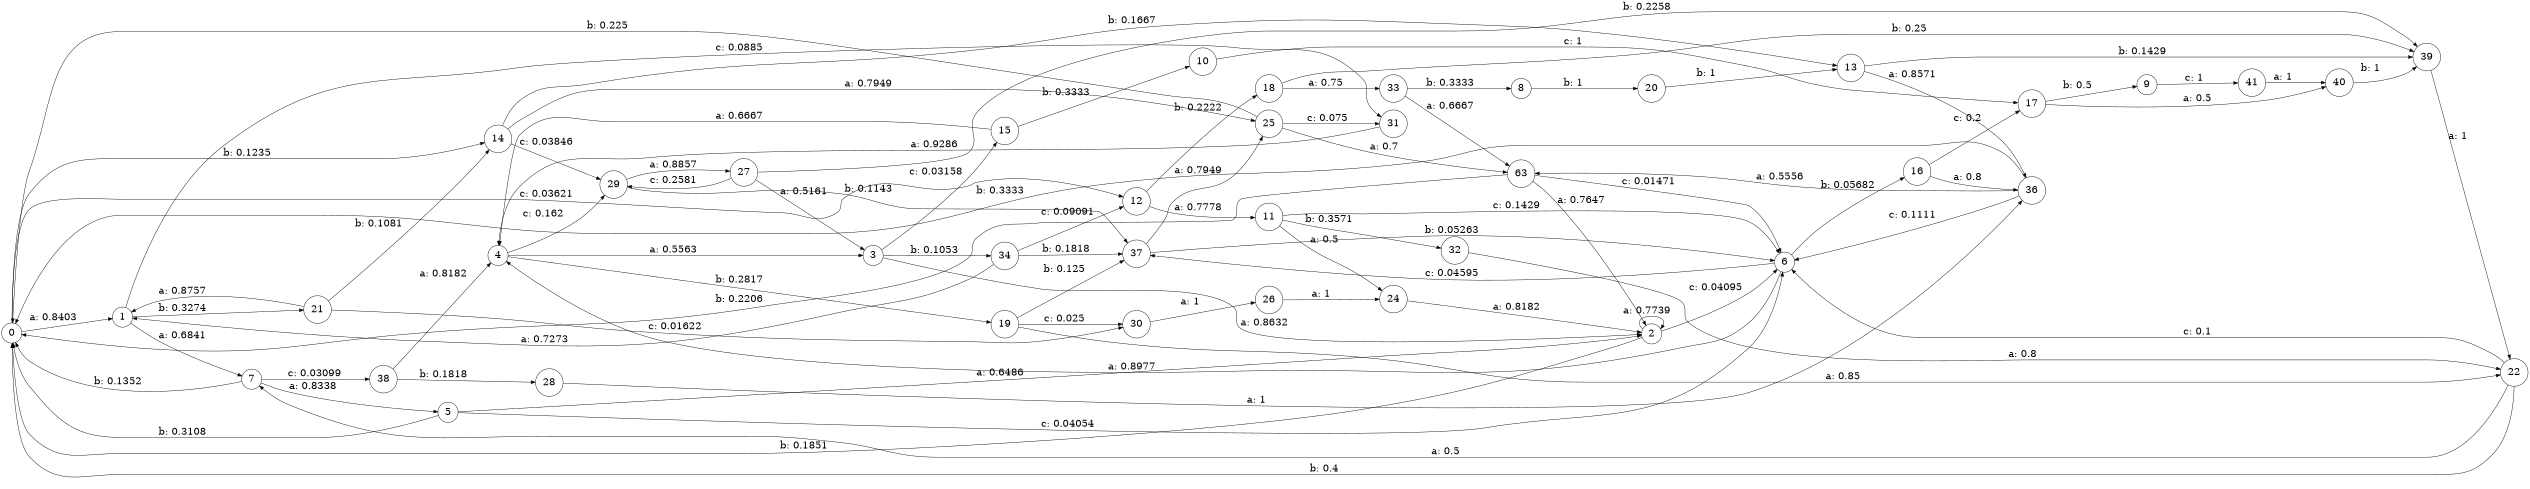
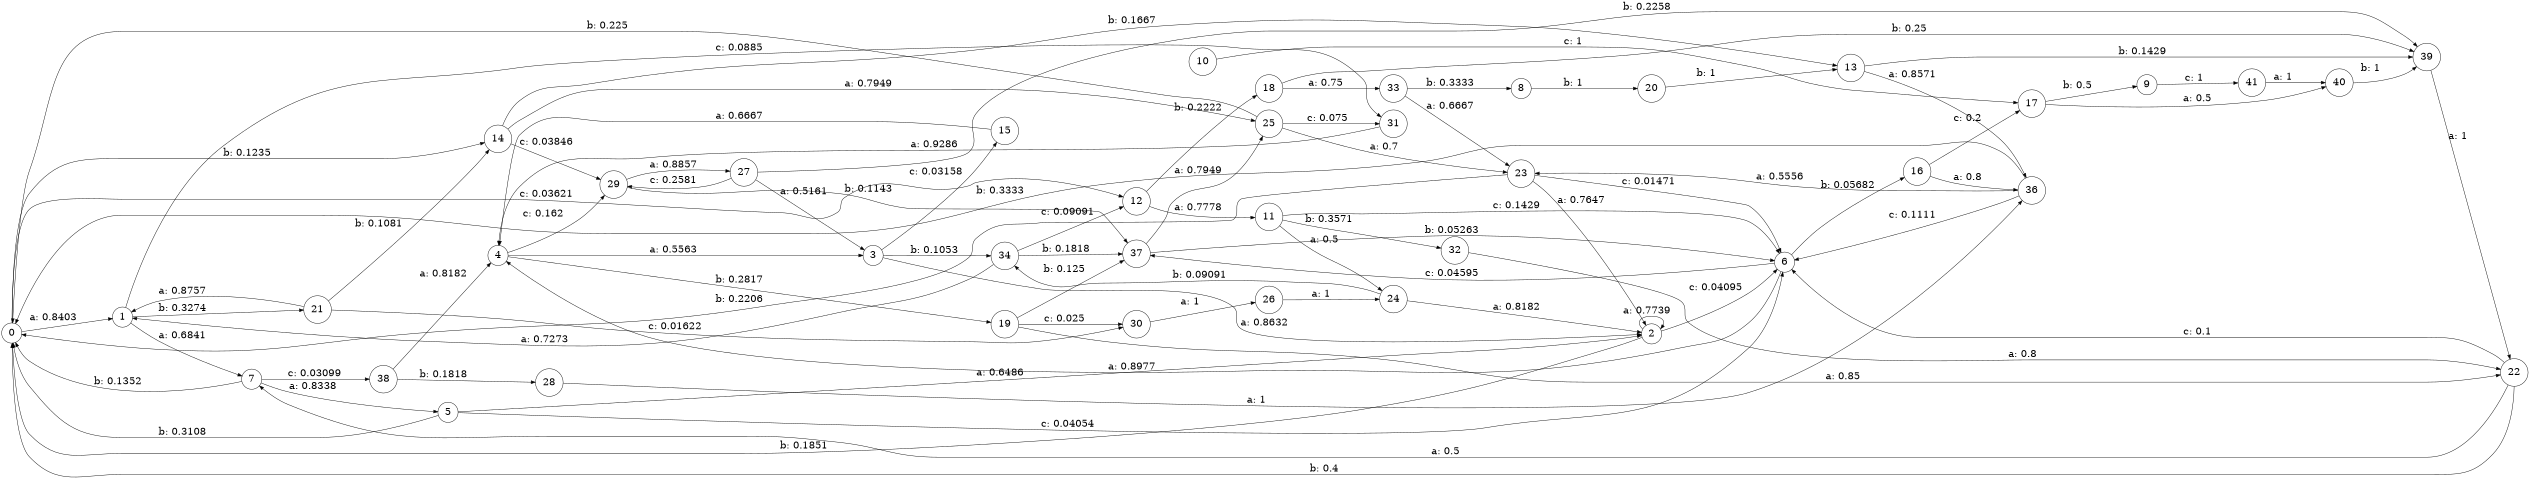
edge "15" -> "10": removed, label "b: 0.3333"
node "63": label "63" -> "23"
edge "24" -> "34": added, label "b: 0.09091"
